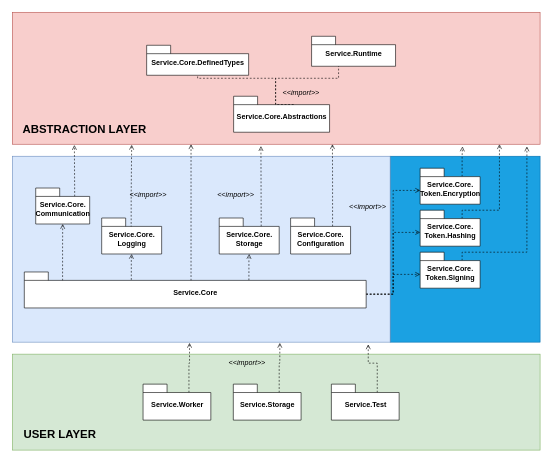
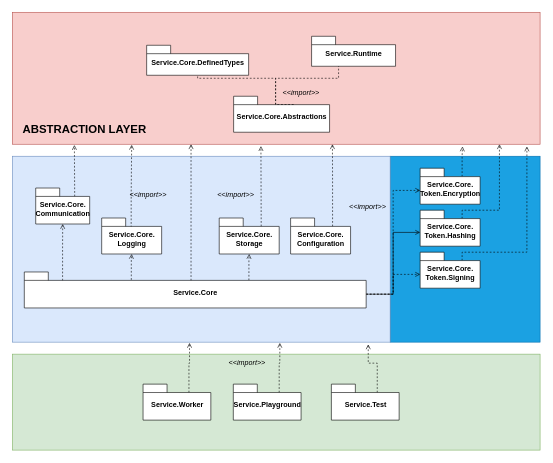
edge "Service.Core" -> "Service.Core. Token.Hashing": style dashed -> solid
node "Service.Storage": label "Service.Storage" -> "Service.Playground"
node "USER LAYER": removed
